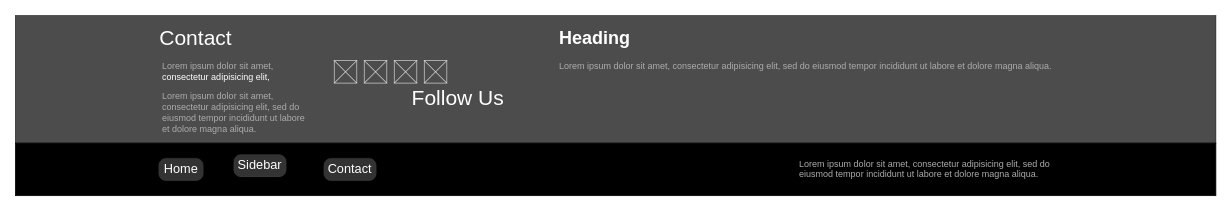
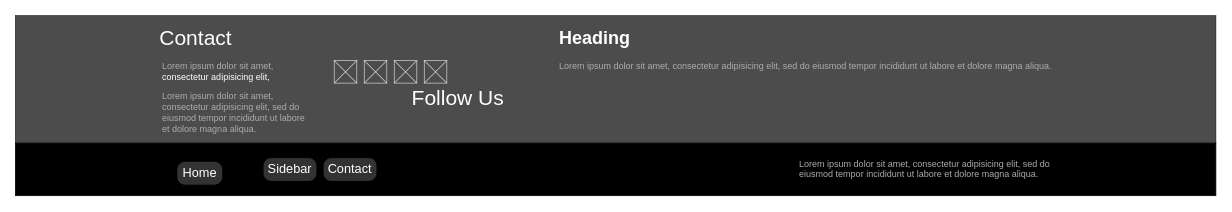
node "Sidebar": moved (260, 165) -> (290, 169)
node "Home": moved (181, 169) -> (200, 173)
